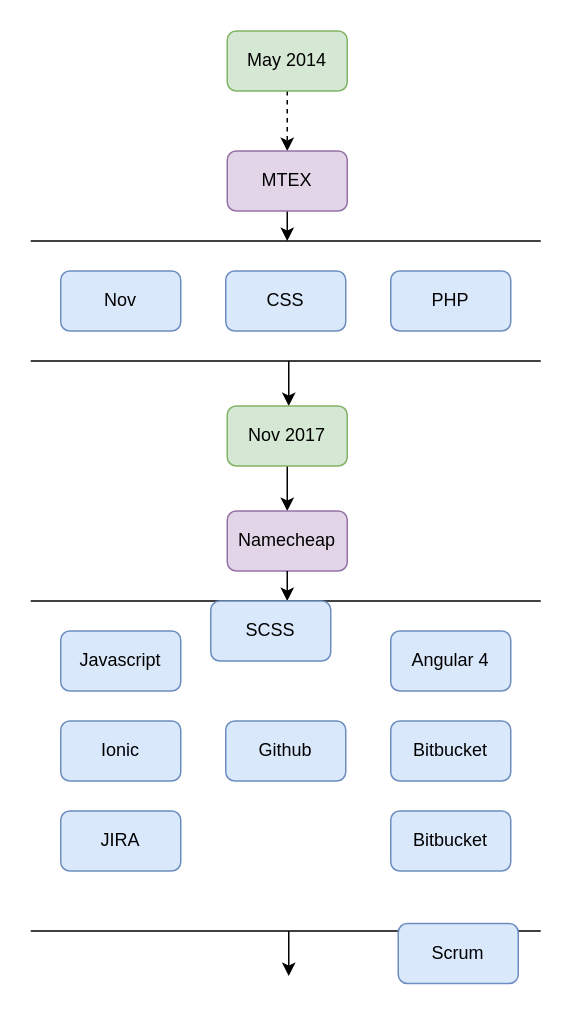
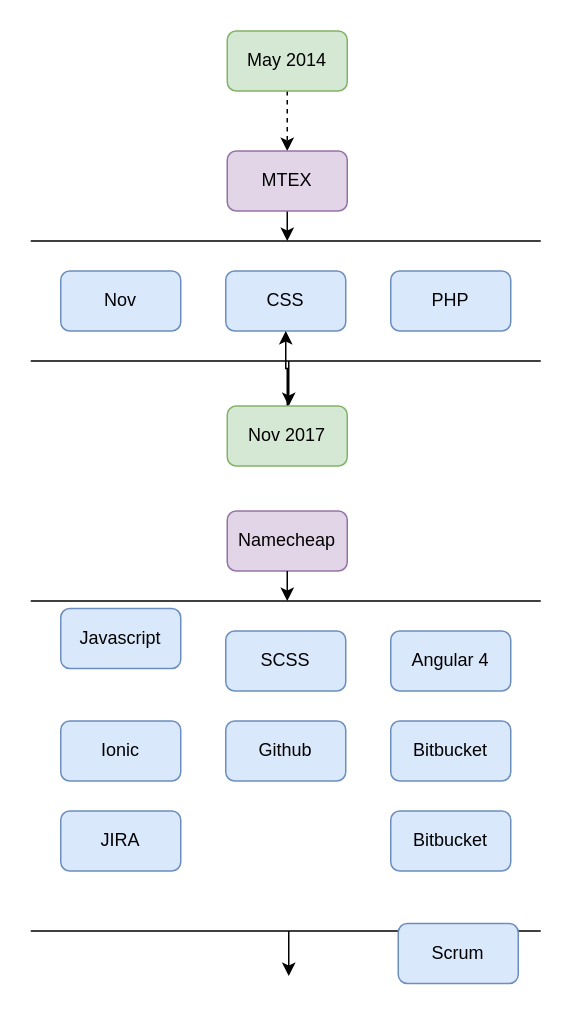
edge "Nov 2017" -> "Namecheap": now "Nov 2017" -> "CSS"
node "SCSS": moved (271, 631) -> (286, 661)
node "Javascript": moved (121, 661) -> (121, 638)
